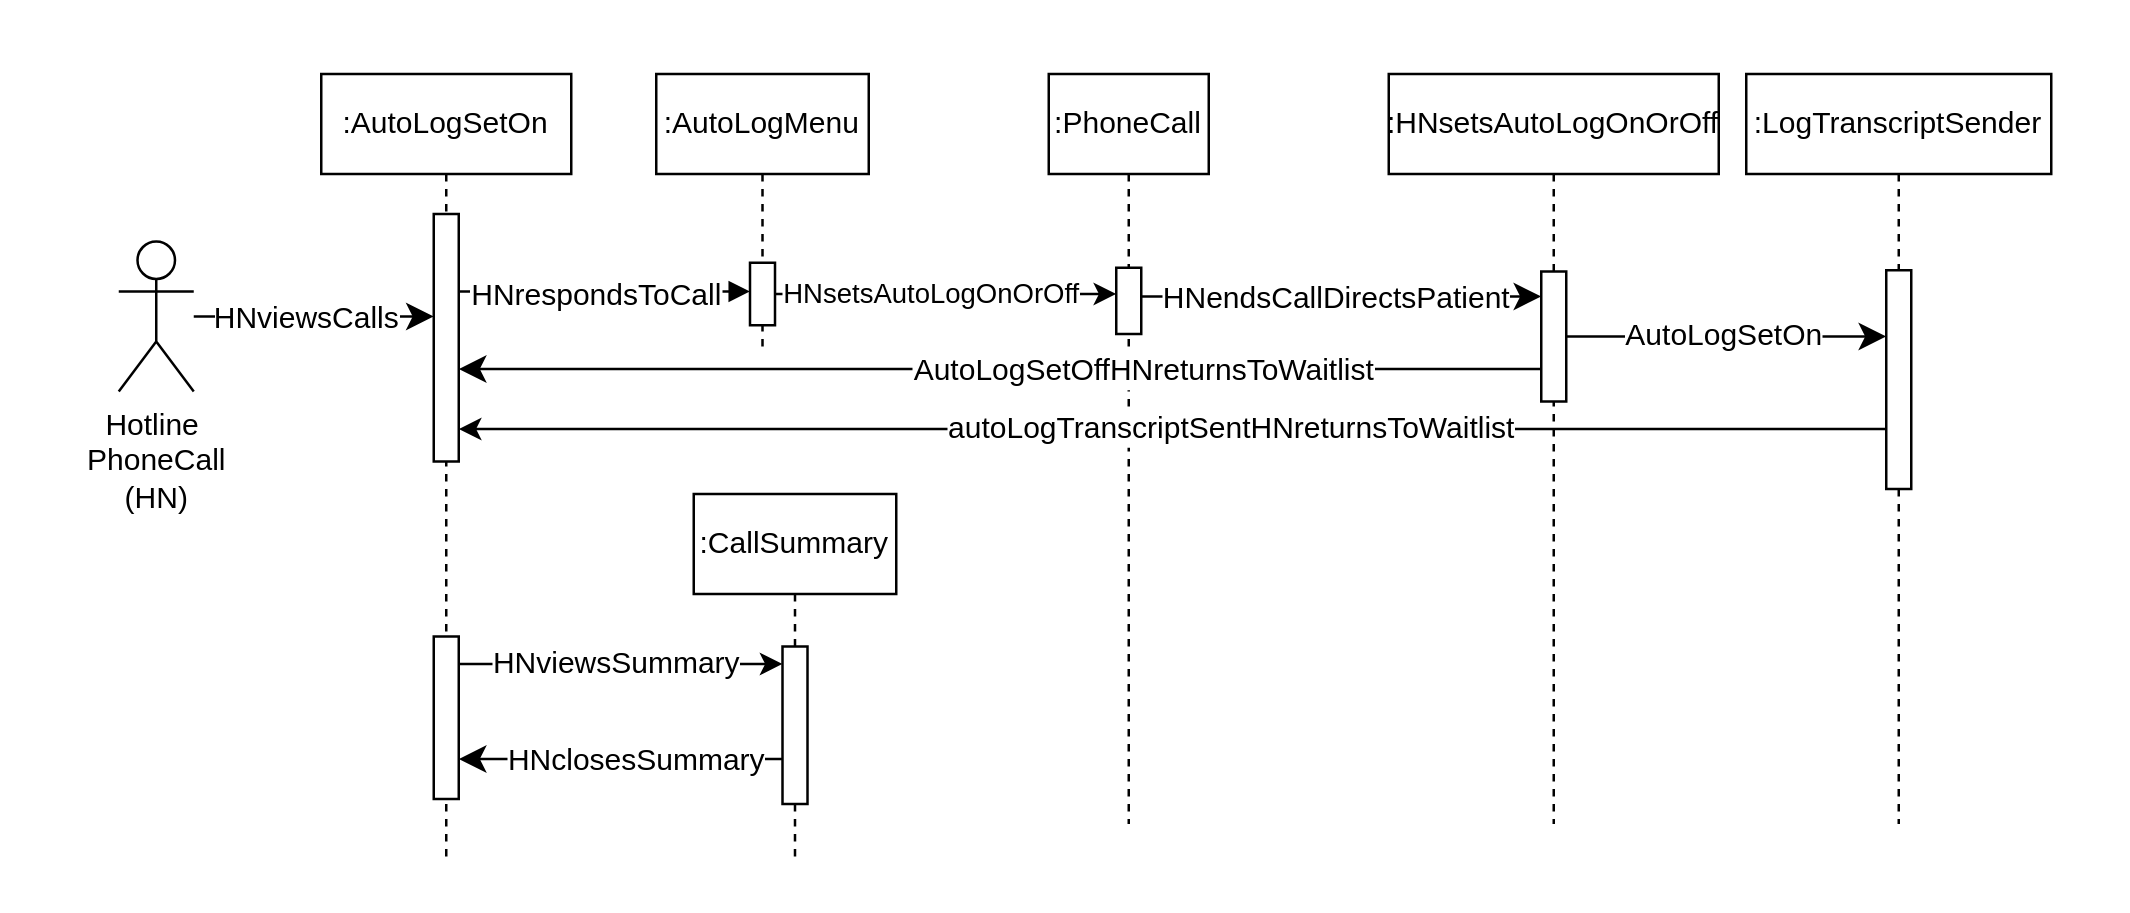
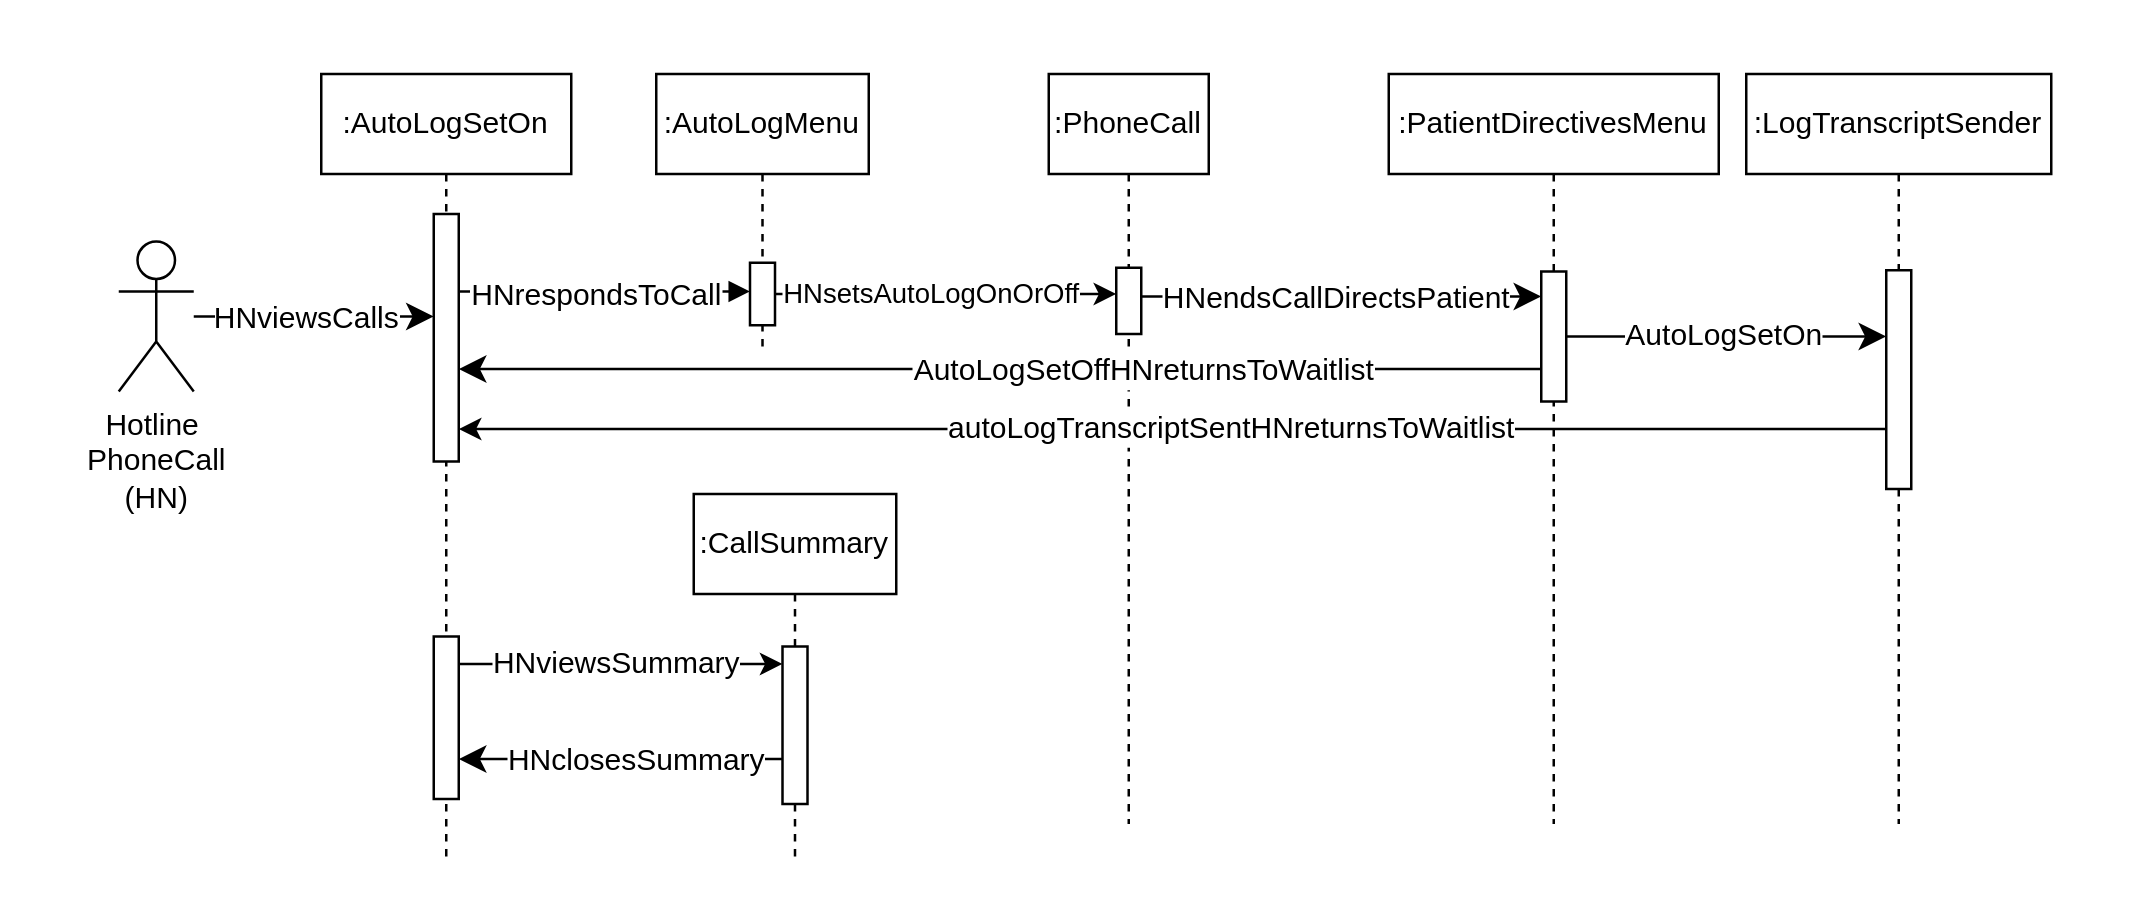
node ":HNsetsAutoLogOnOrOff": label ":HNsetsAutoLogOnOrOff" -> ":PatientDirectivesMenu"
